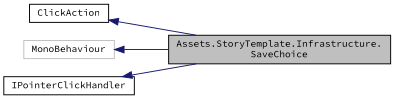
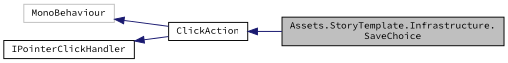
edge "Assets.StoryTemplate.Infrastructure. SaveChoice" -> "MonoBehaviour": now "ClickAction" -> "MonoBehaviour"
edge "Assets.StoryTemplate.Infrastructure. SaveChoice" -> "IPointerClickHandler": now "ClickAction" -> "IPointerClickHandler"
